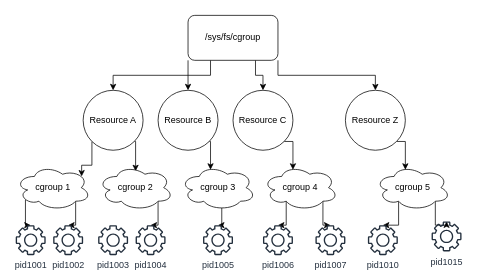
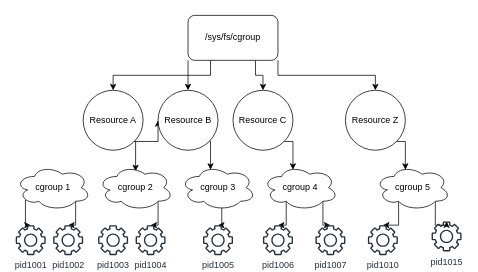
edge "Resource A" -> "cgroup 1": now "Resource A" -> "Resource B"
